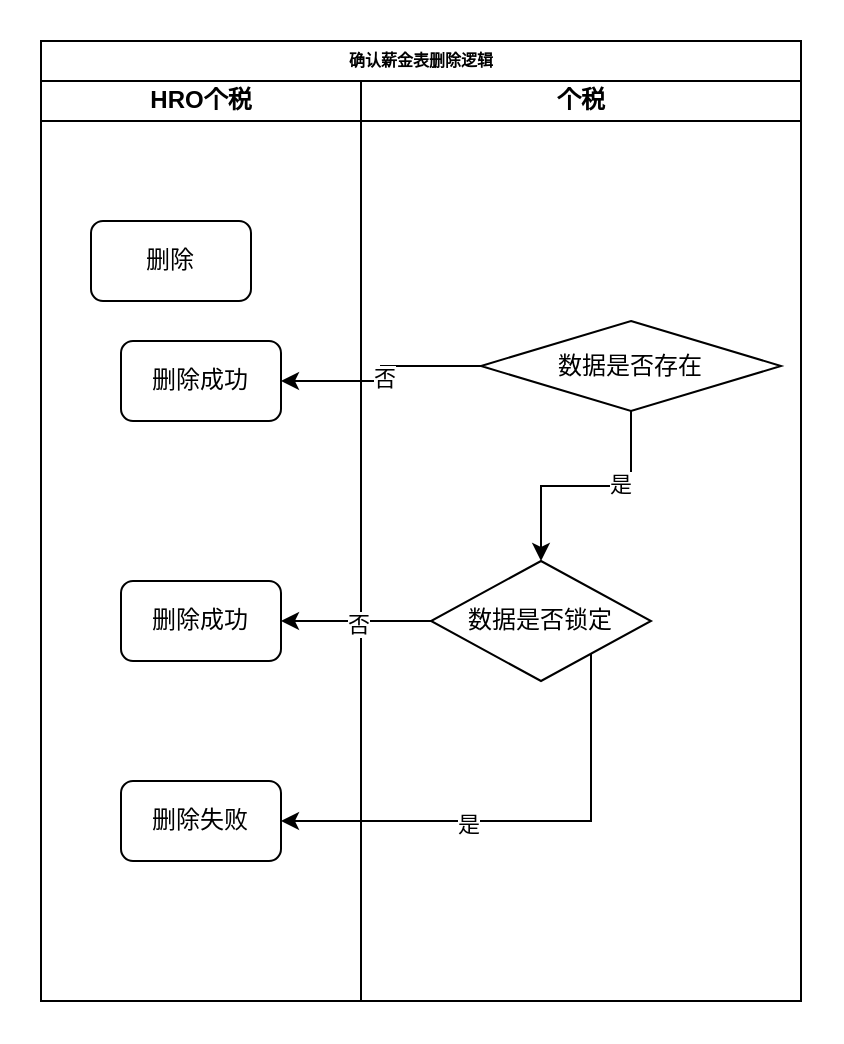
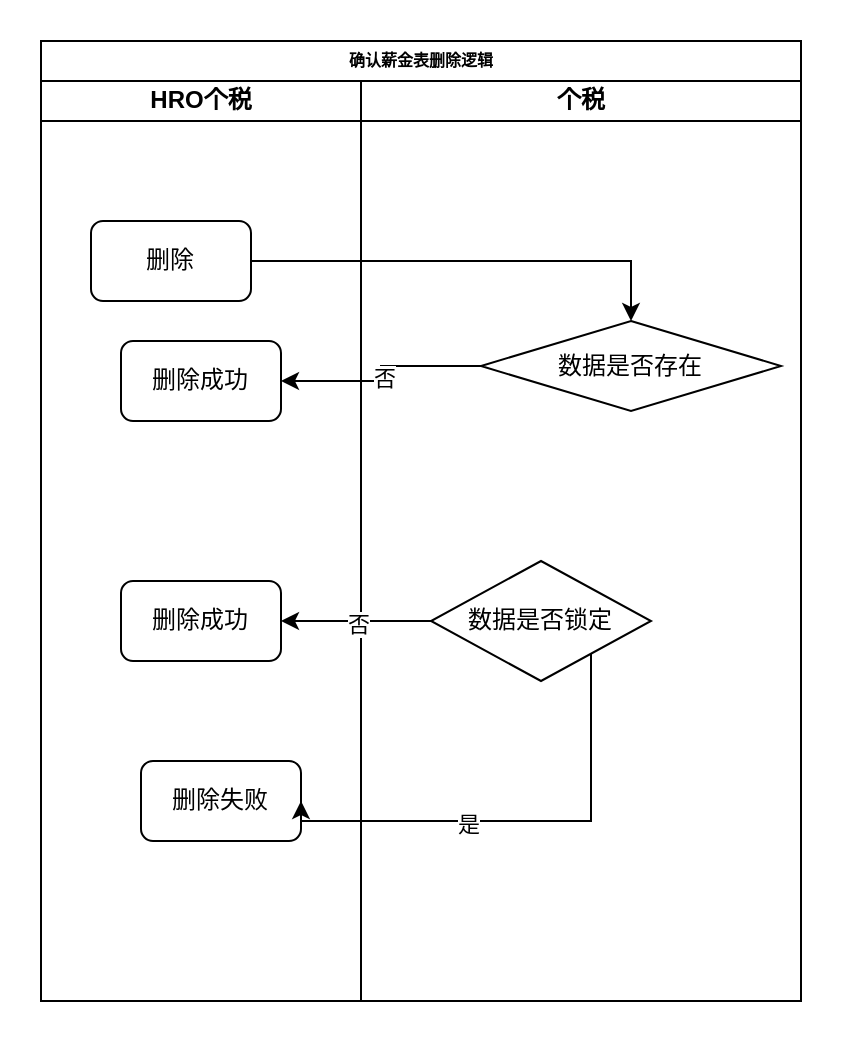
edge "删除" -> "数据是否存在": added
edge "数据是否存在" -> "数据是否锁定": removed, label "是"
node "删除失败": moved (201, 821) -> (221, 801)
